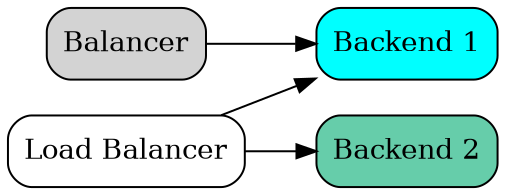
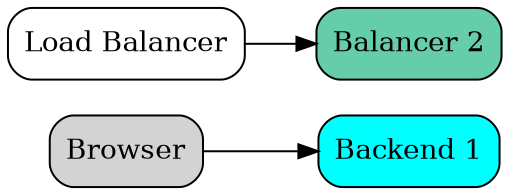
node "Balancer": label "Balancer" -> "Browser"
edge "Load Balancer" -> "Backend 1": removed
node "Backend 2": label "Backend 2" -> "Balancer 2"
